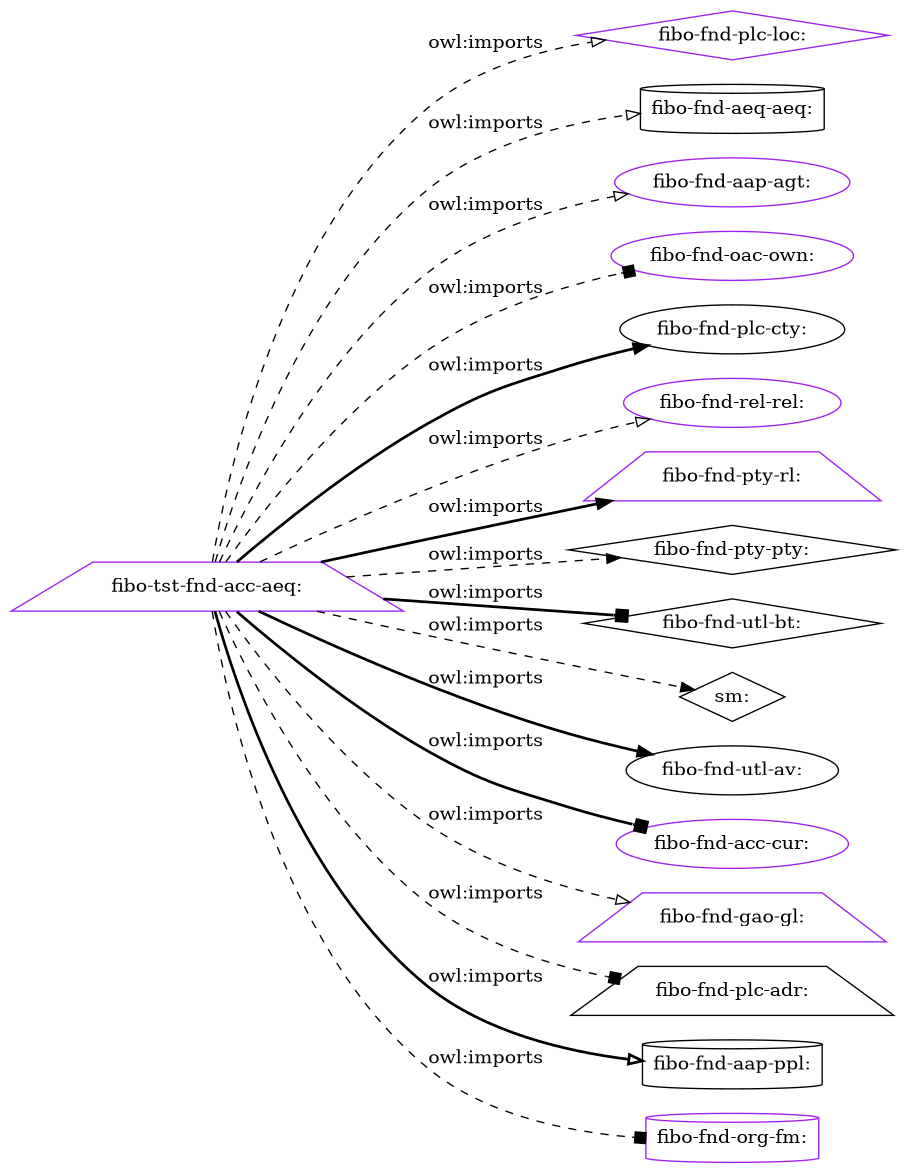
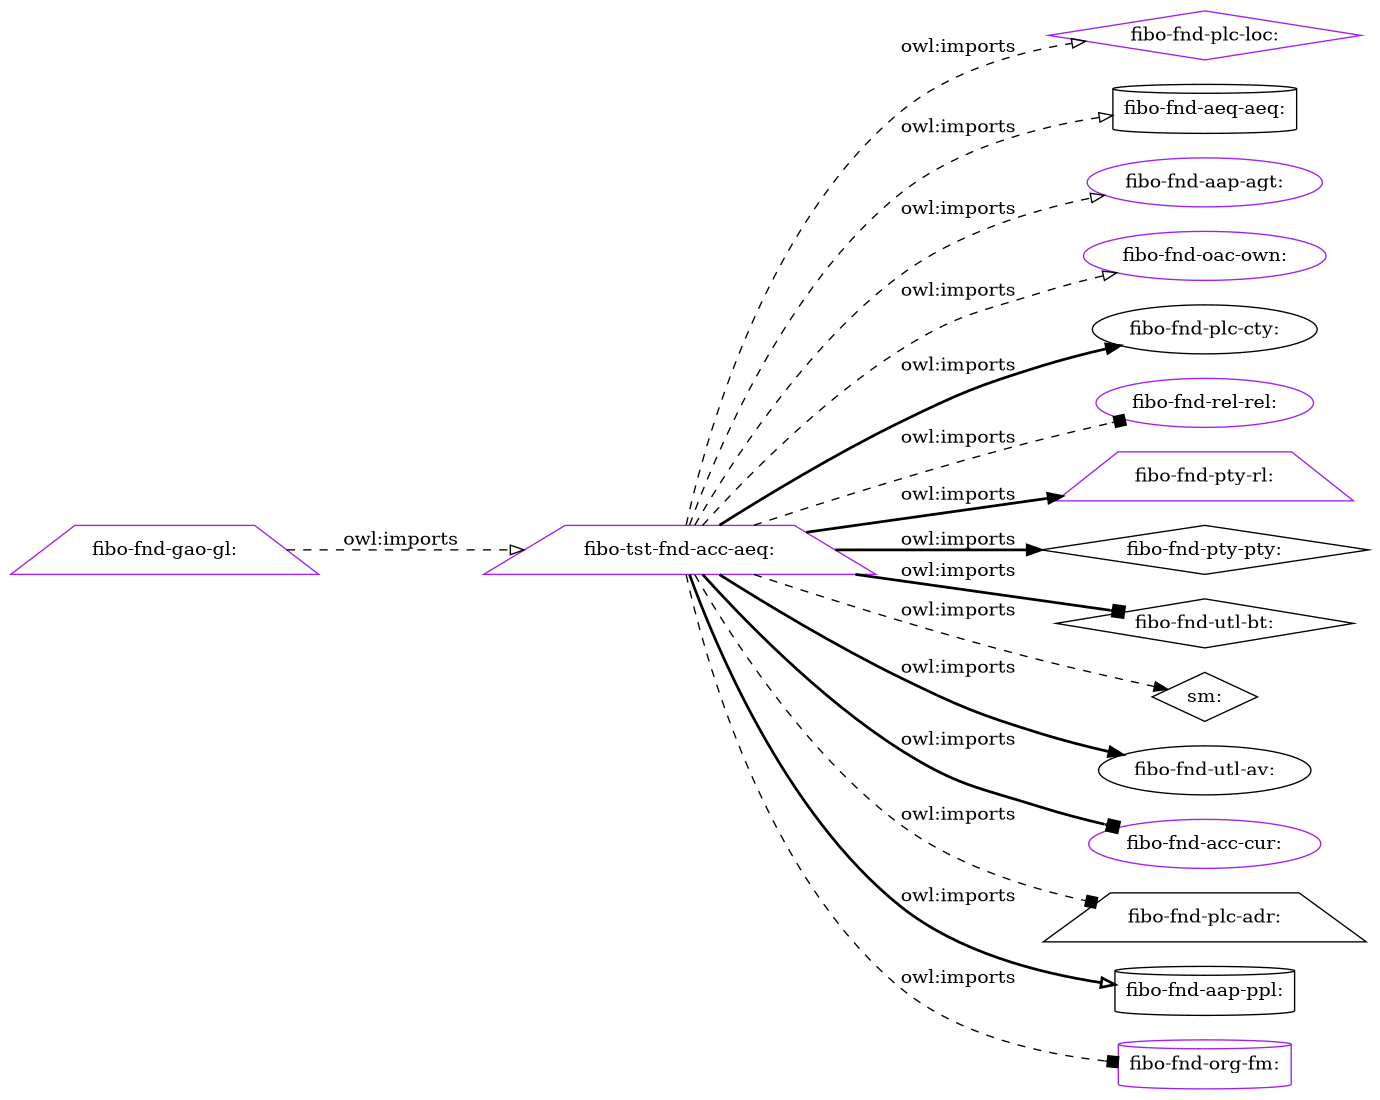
edge "fibo-tst-fnd-acc-aeq:" -> "fibo-fnd-oac-own:": arrowhead box -> onormal
edge "fibo-tst-fnd-acc-aeq:" -> "fibo-fnd-rel-rel:": arrowhead onormal -> box
edge "fibo-tst-fnd-acc-aeq:" -> "fibo-fnd-pty-pty:": style dashed -> bold
edge "fibo-tst-fnd-acc-aeq:" -> "fibo-fnd-gao-gl:": reversed
